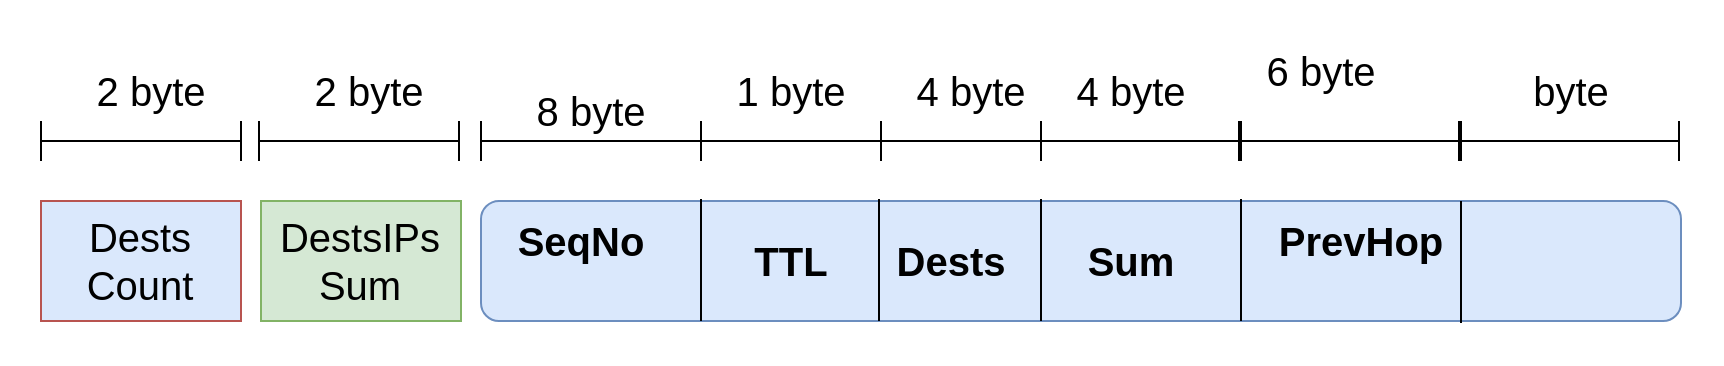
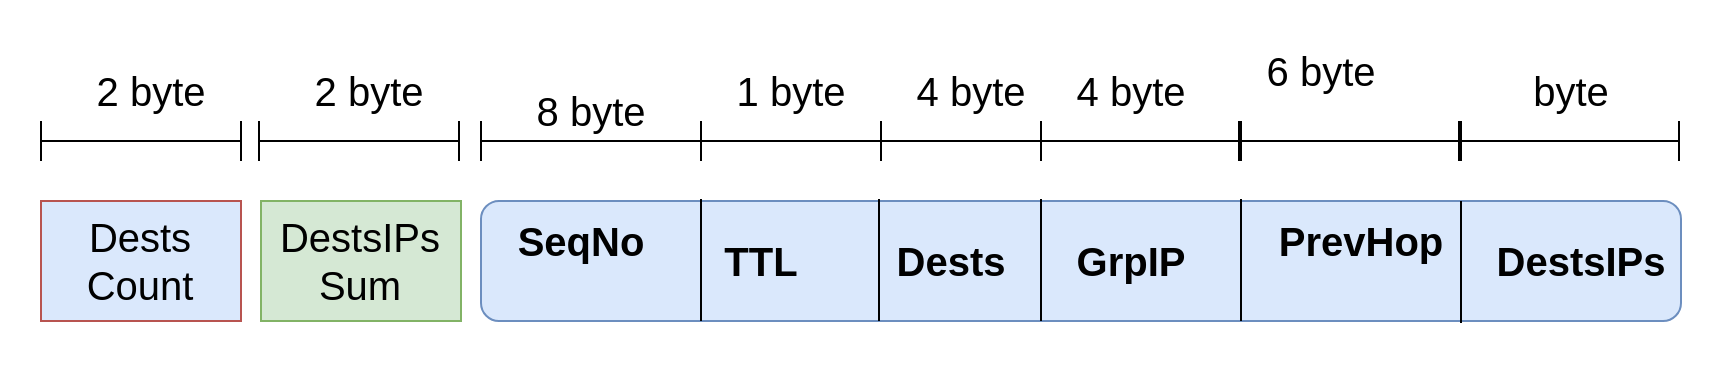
node "TTL": moved (791, 261) -> (761, 261)
node "Sum": label "Sum" -> "GrpIP"
node "DestsIPs": added
